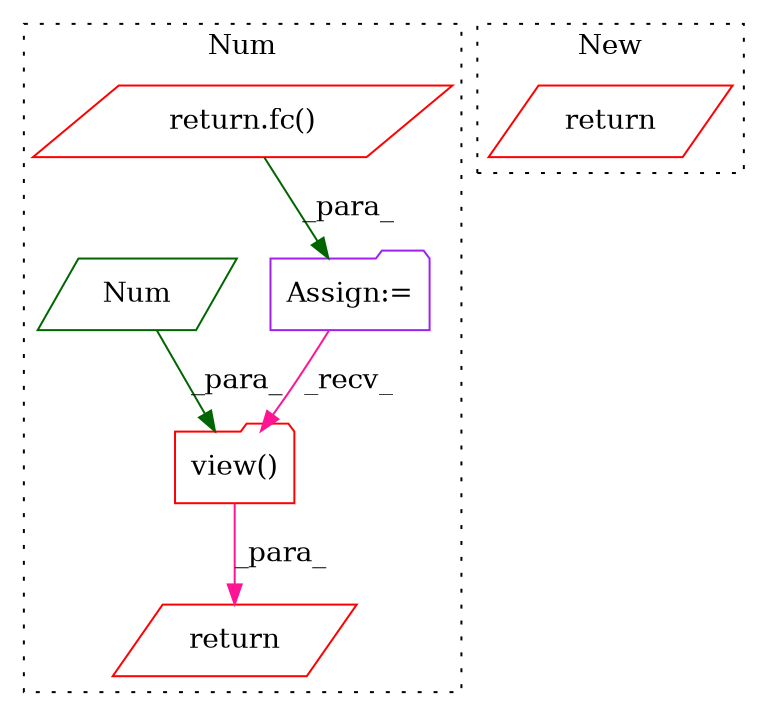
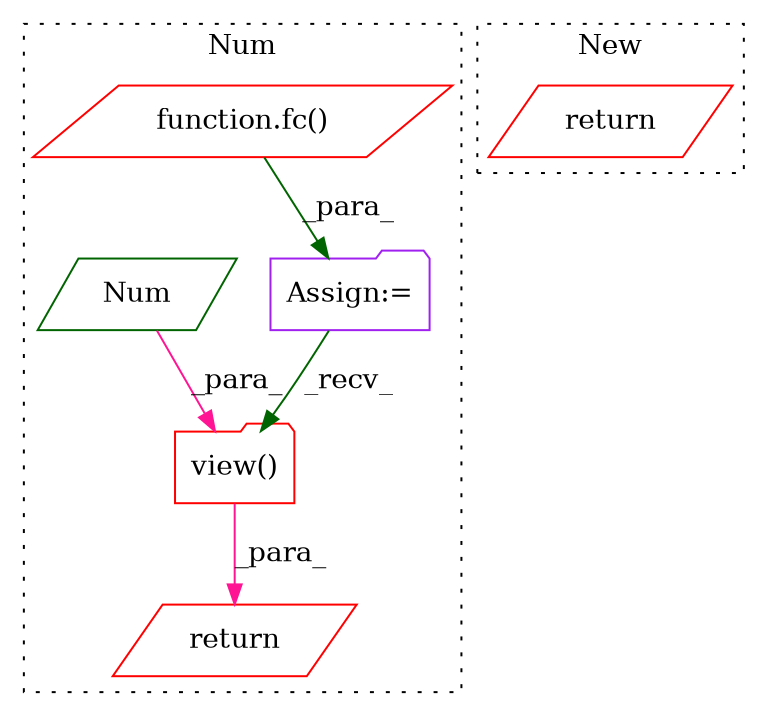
node "return.fc()": label "return.fc()" -> "function.fc()"
edge "Num" -> "view()": color darkgreen -> deeppink
edge "Assign:=" -> "view()": color deeppink -> darkgreen
